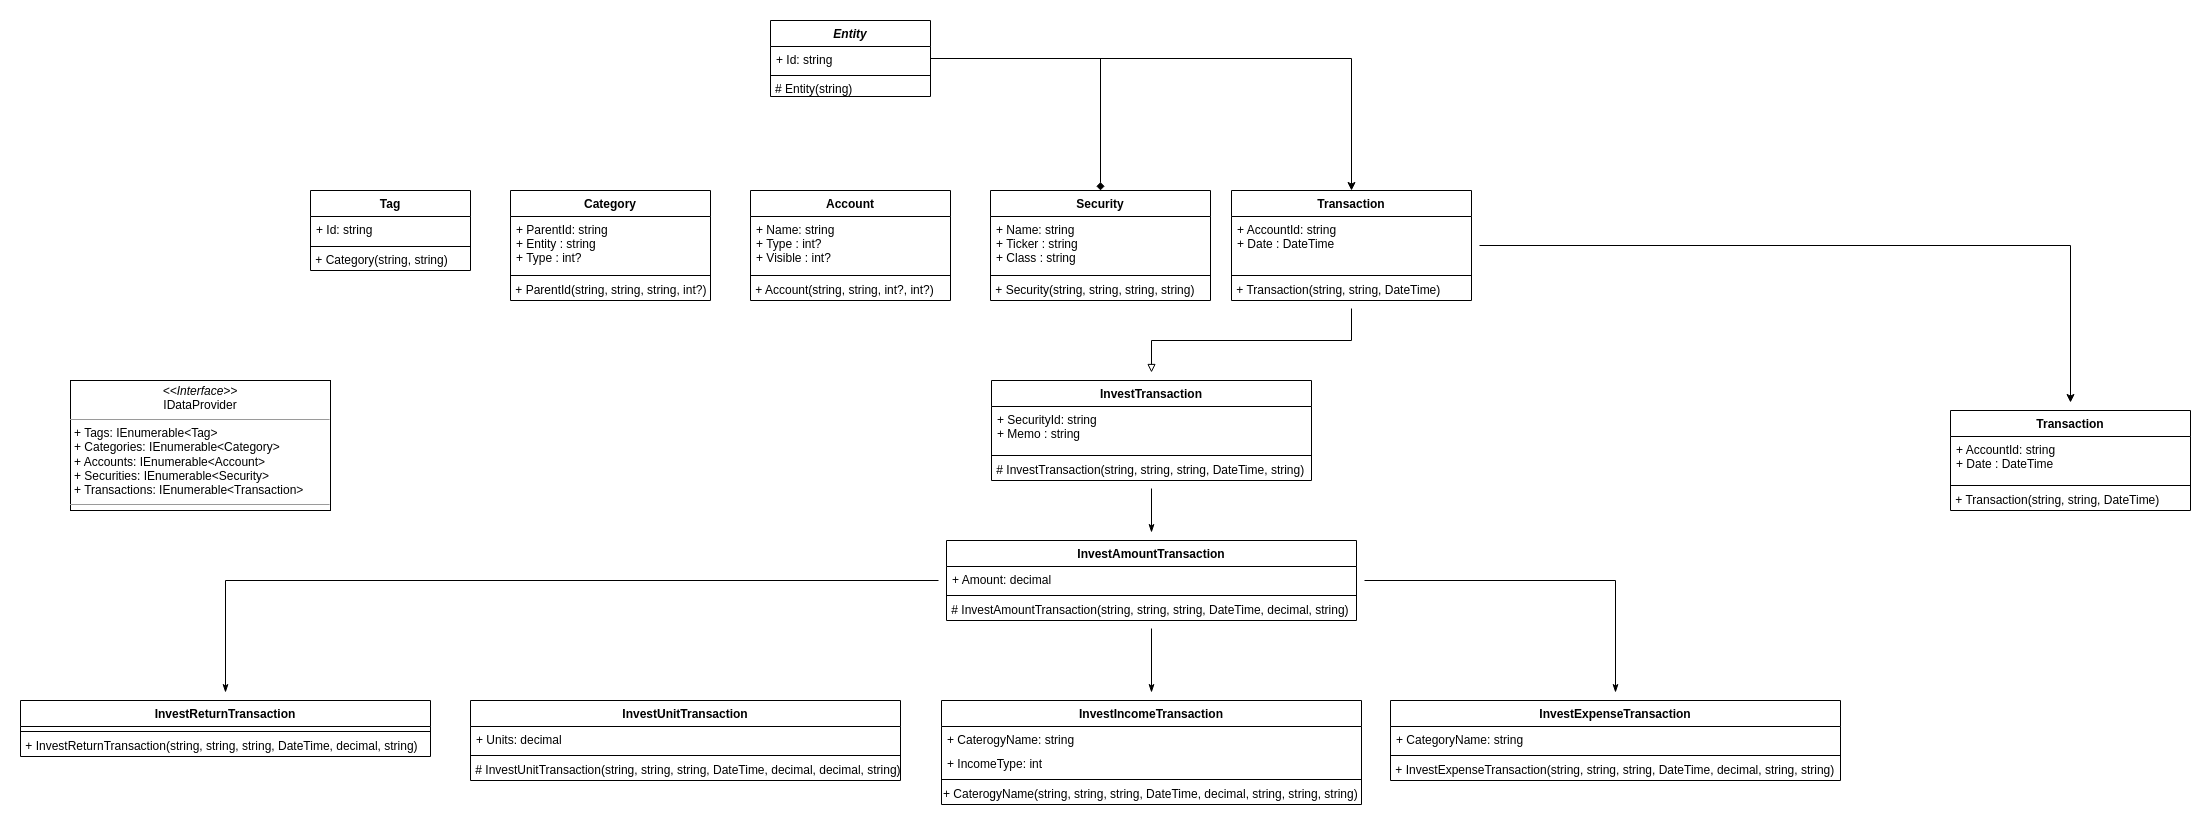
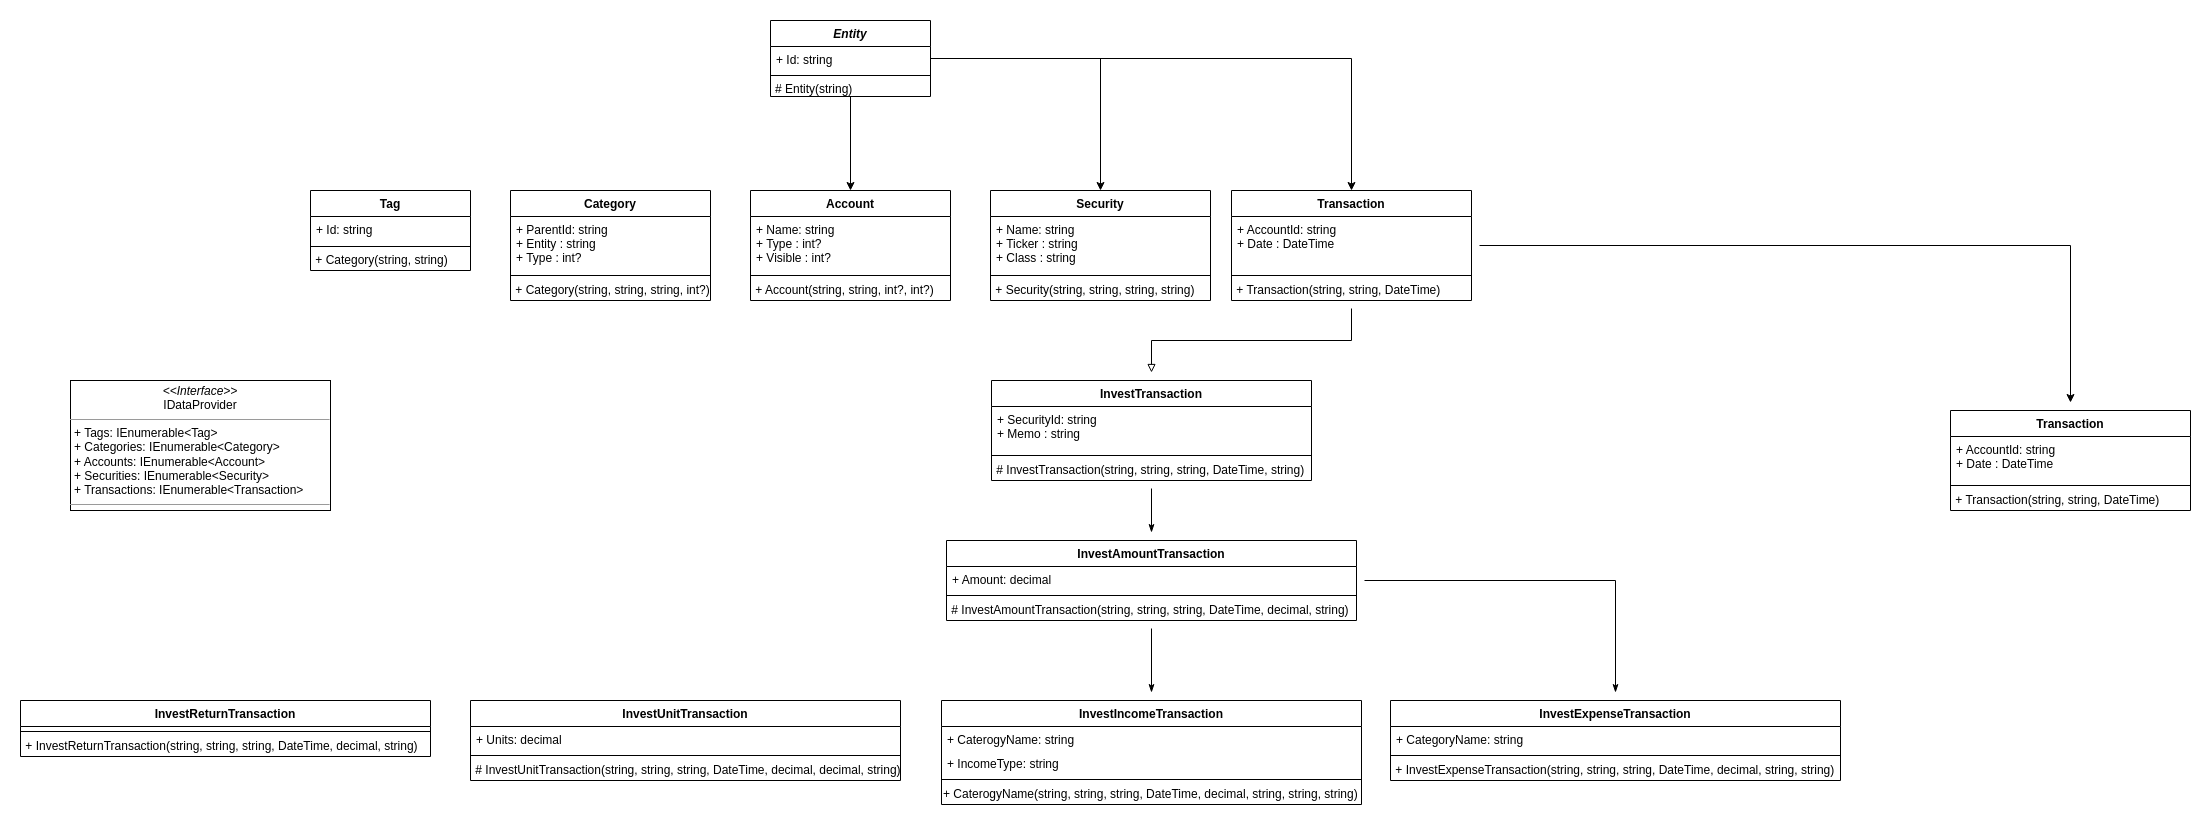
edge "Entity" -> "Account": added
edge "Entity" -> "Security": arrowhead diamond -> classic
node "+ ParentId(string, string, string, int?)": label "+ ParentId(string, string, string, int?)" -> "+ Category(string, string, string, int?)"
edge "InvestAmountTransaction" -> "InvestReturnTransaction": removed
node "+ IncomeType: int": label "+ IncomeType: int" -> "+ IncomeType: string"
